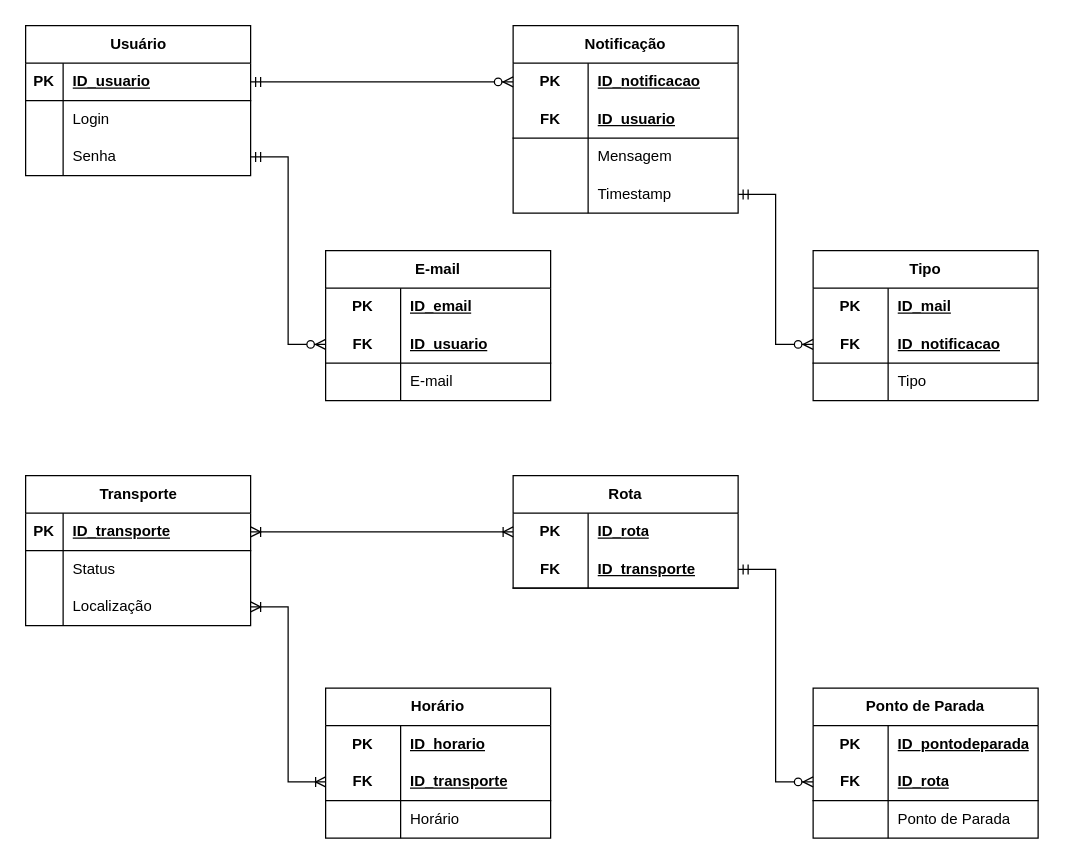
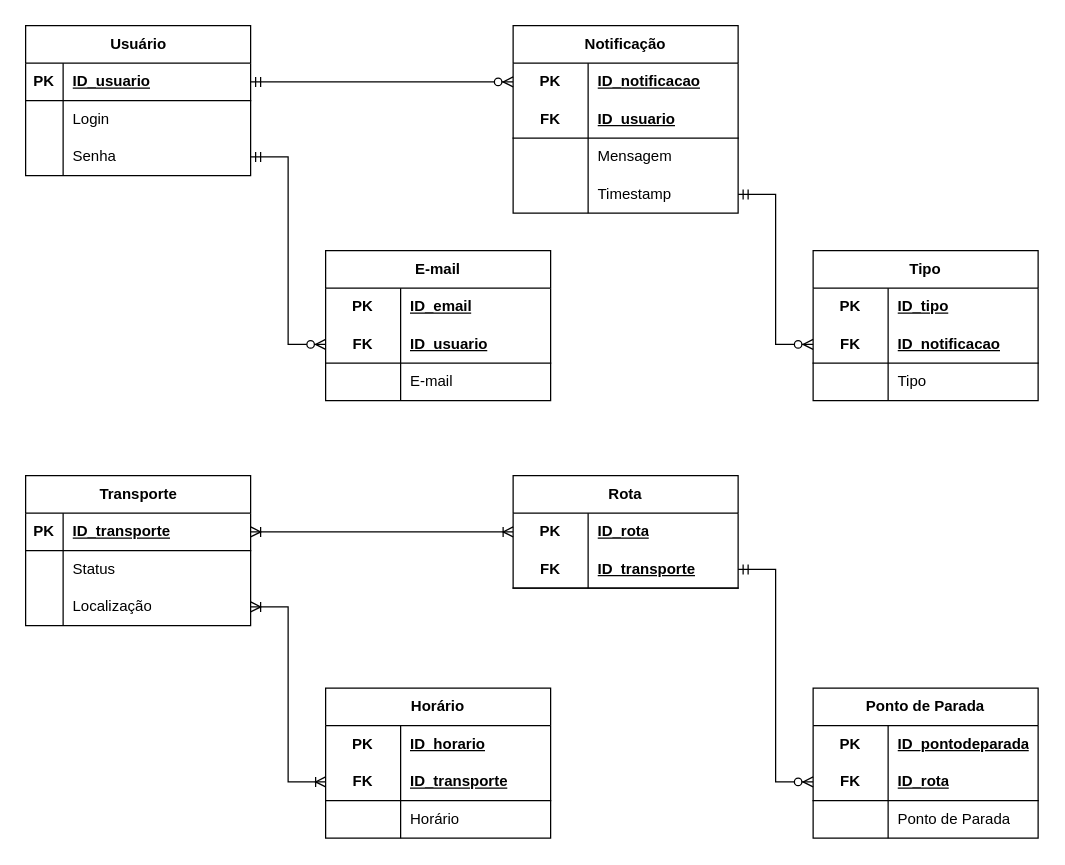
node "ID_mail": label "ID_mail" -> "ID_tipo"
